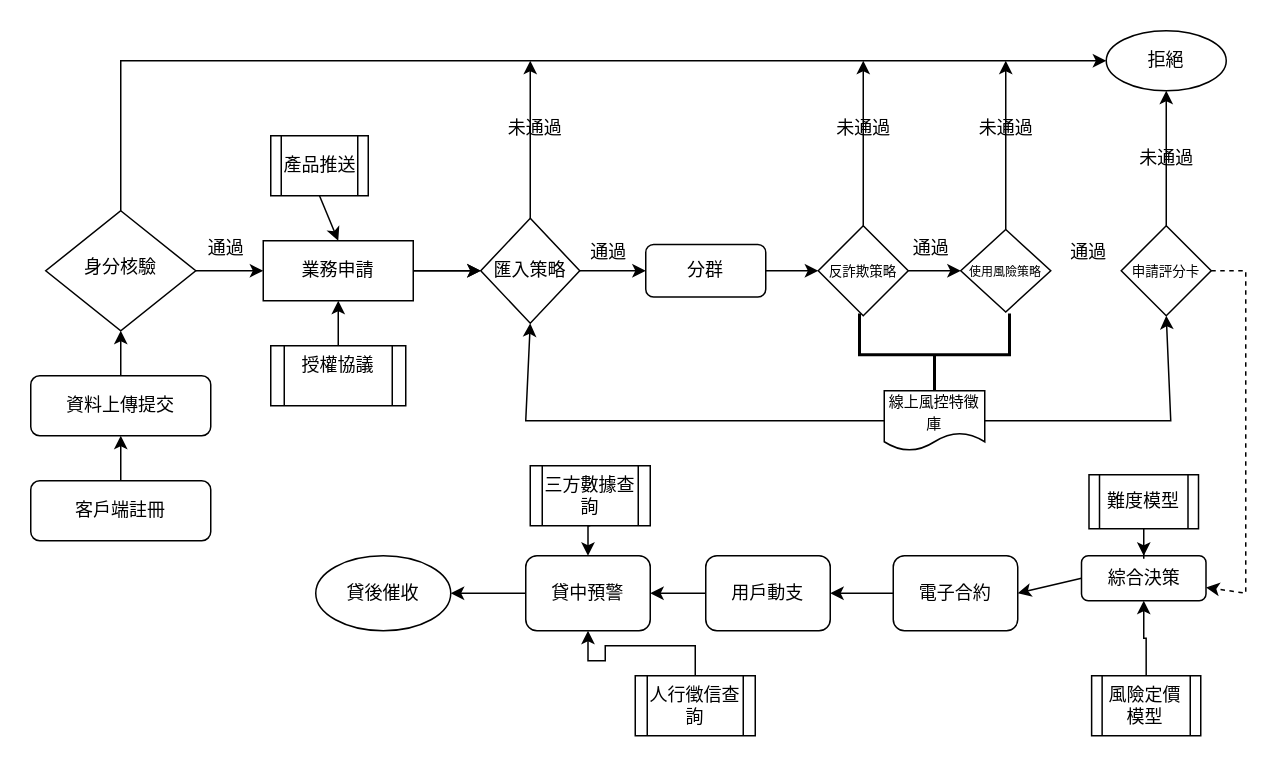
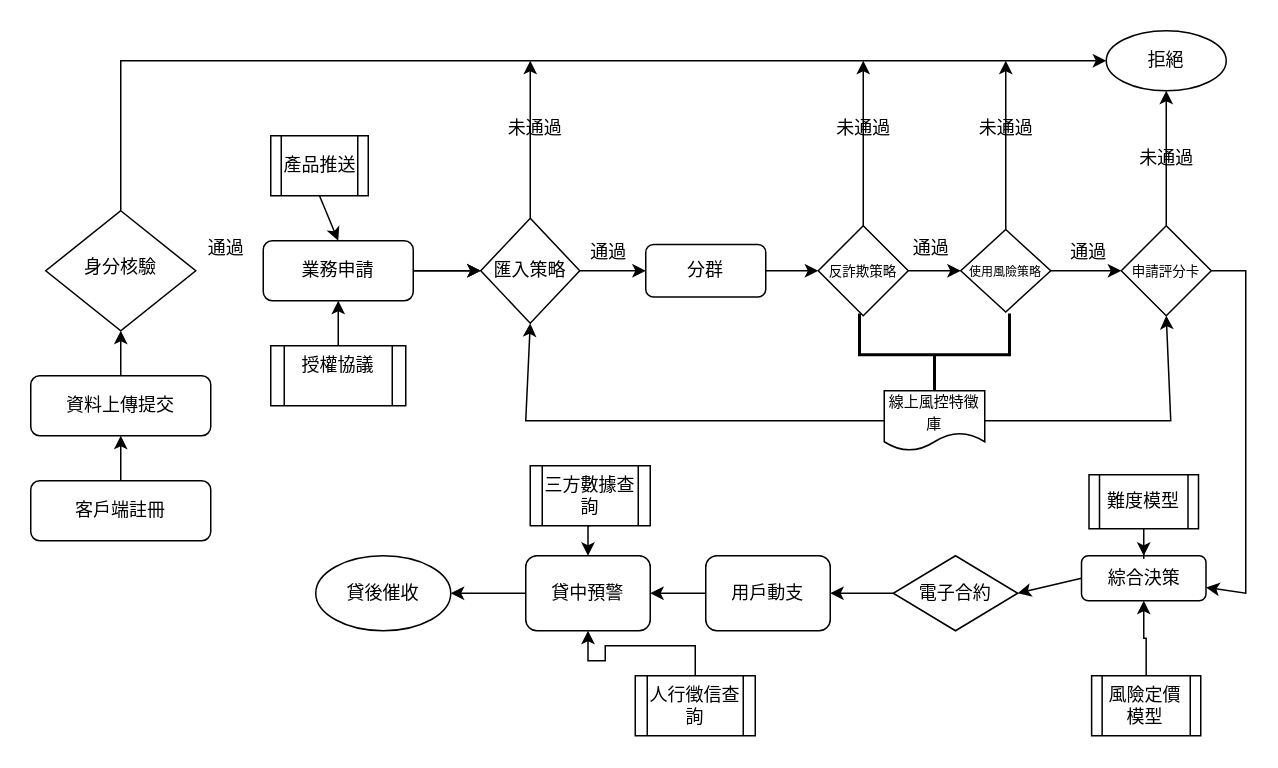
edge "身分核驗" -> "業務申請": removed
node "業務申請": shape rectangle -> rounded rectangle
edge "使用風險策略" -> "申請評分卡": added
edge "申請評分卡" -> "綜合決策": style dashed -> solid
node "電子合約": shape rounded rectangle -> diamond
